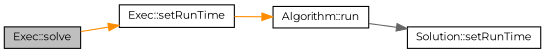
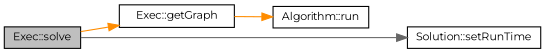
node "Exec::setRunTime": label "Exec::setRunTime" -> "Exec::getGraph"
edge "Algorithm::run" -> "Solution::setRunTime": now "Exec::solve" -> "Solution::setRunTime"
